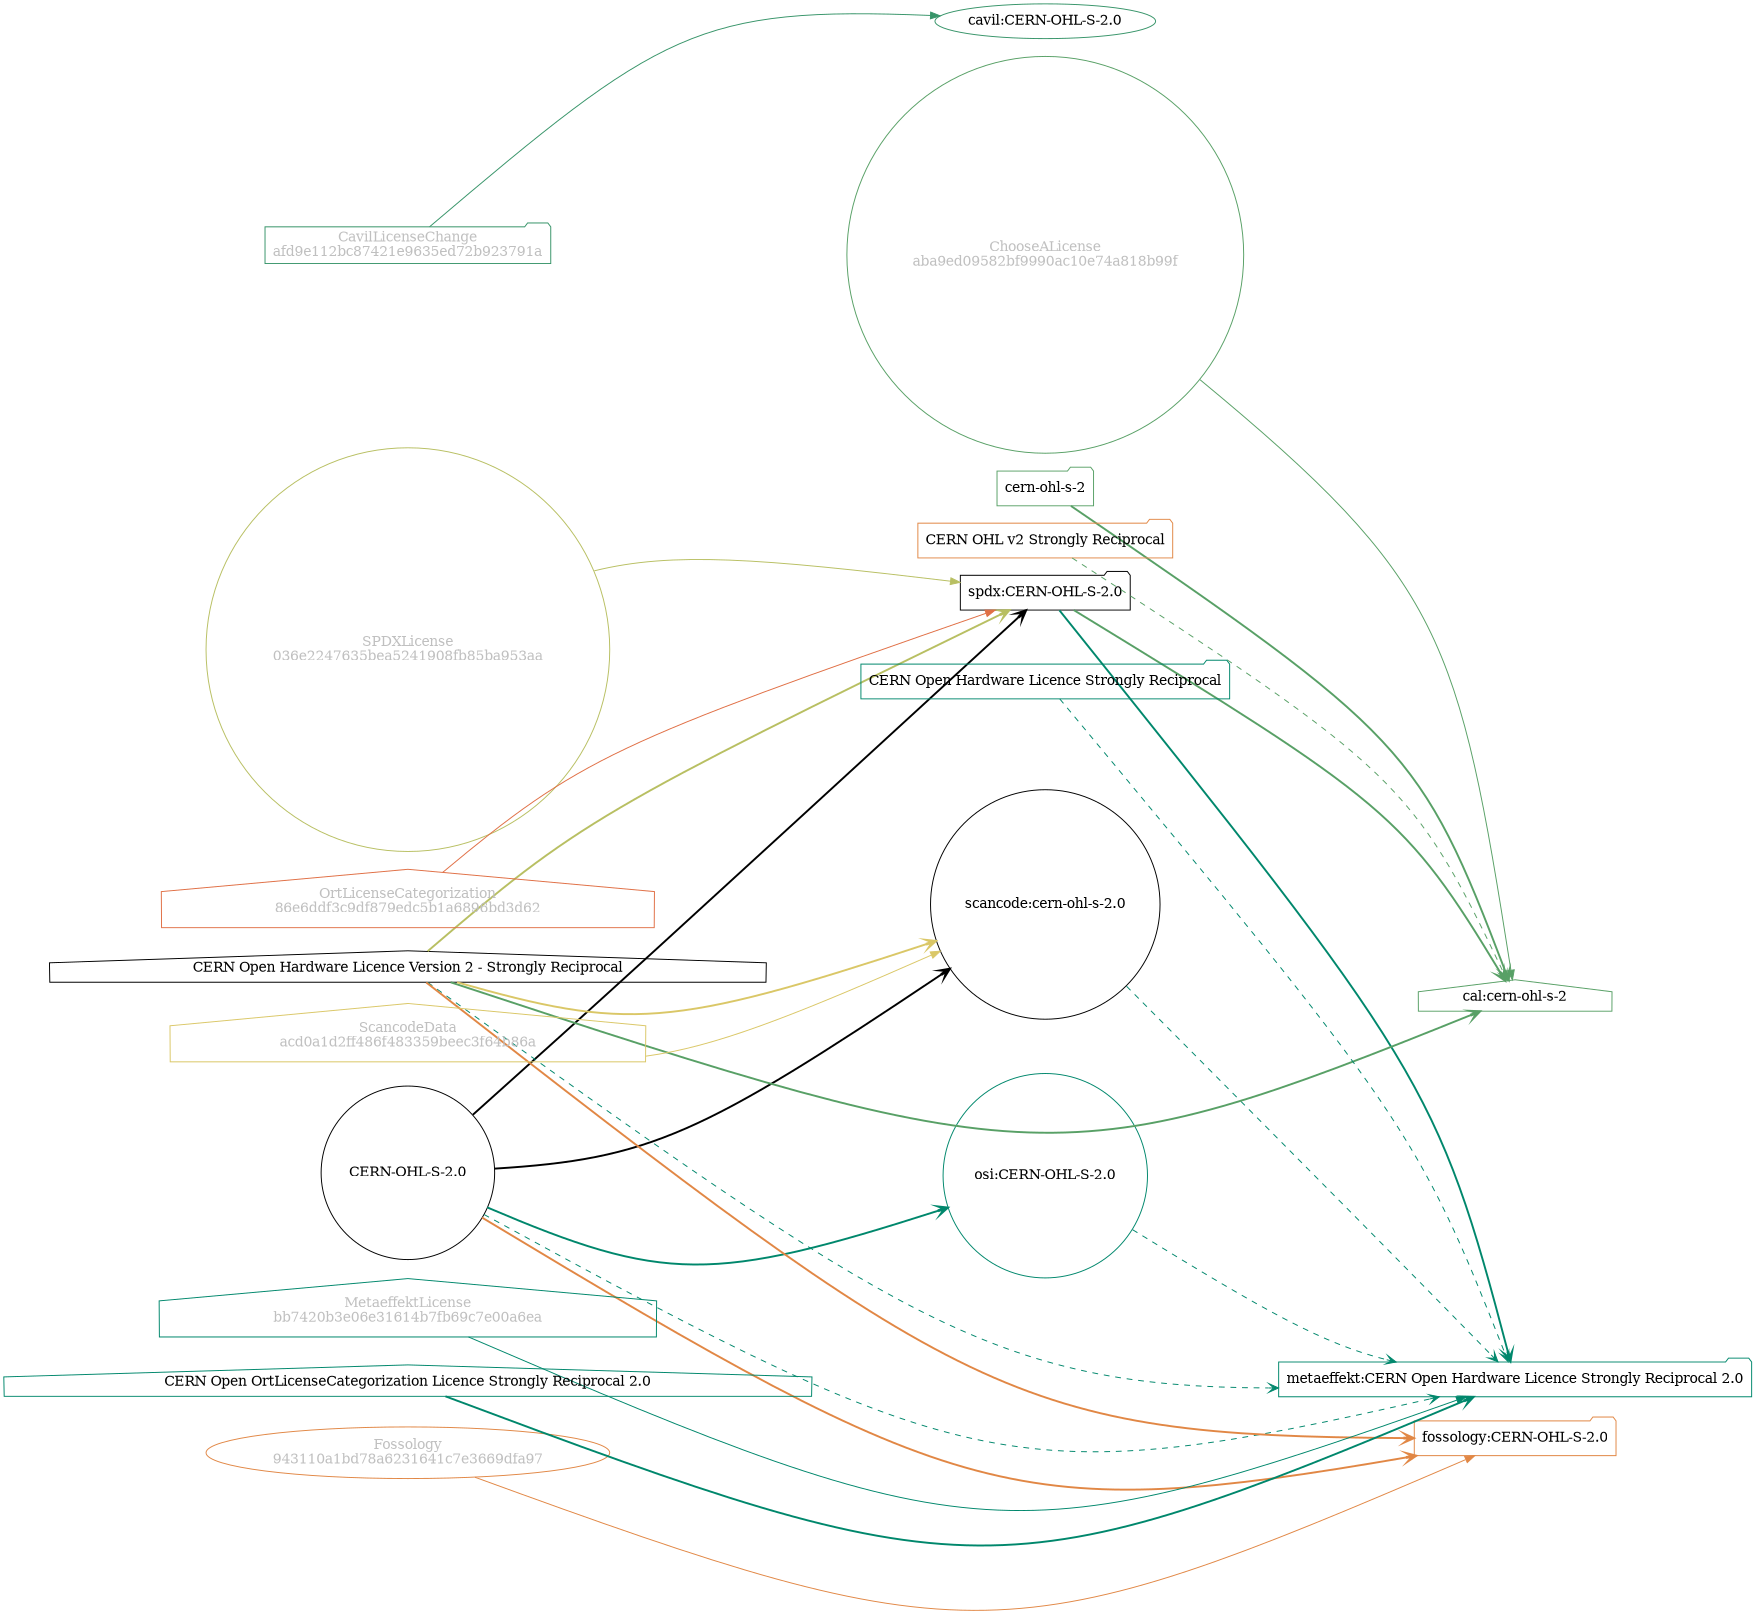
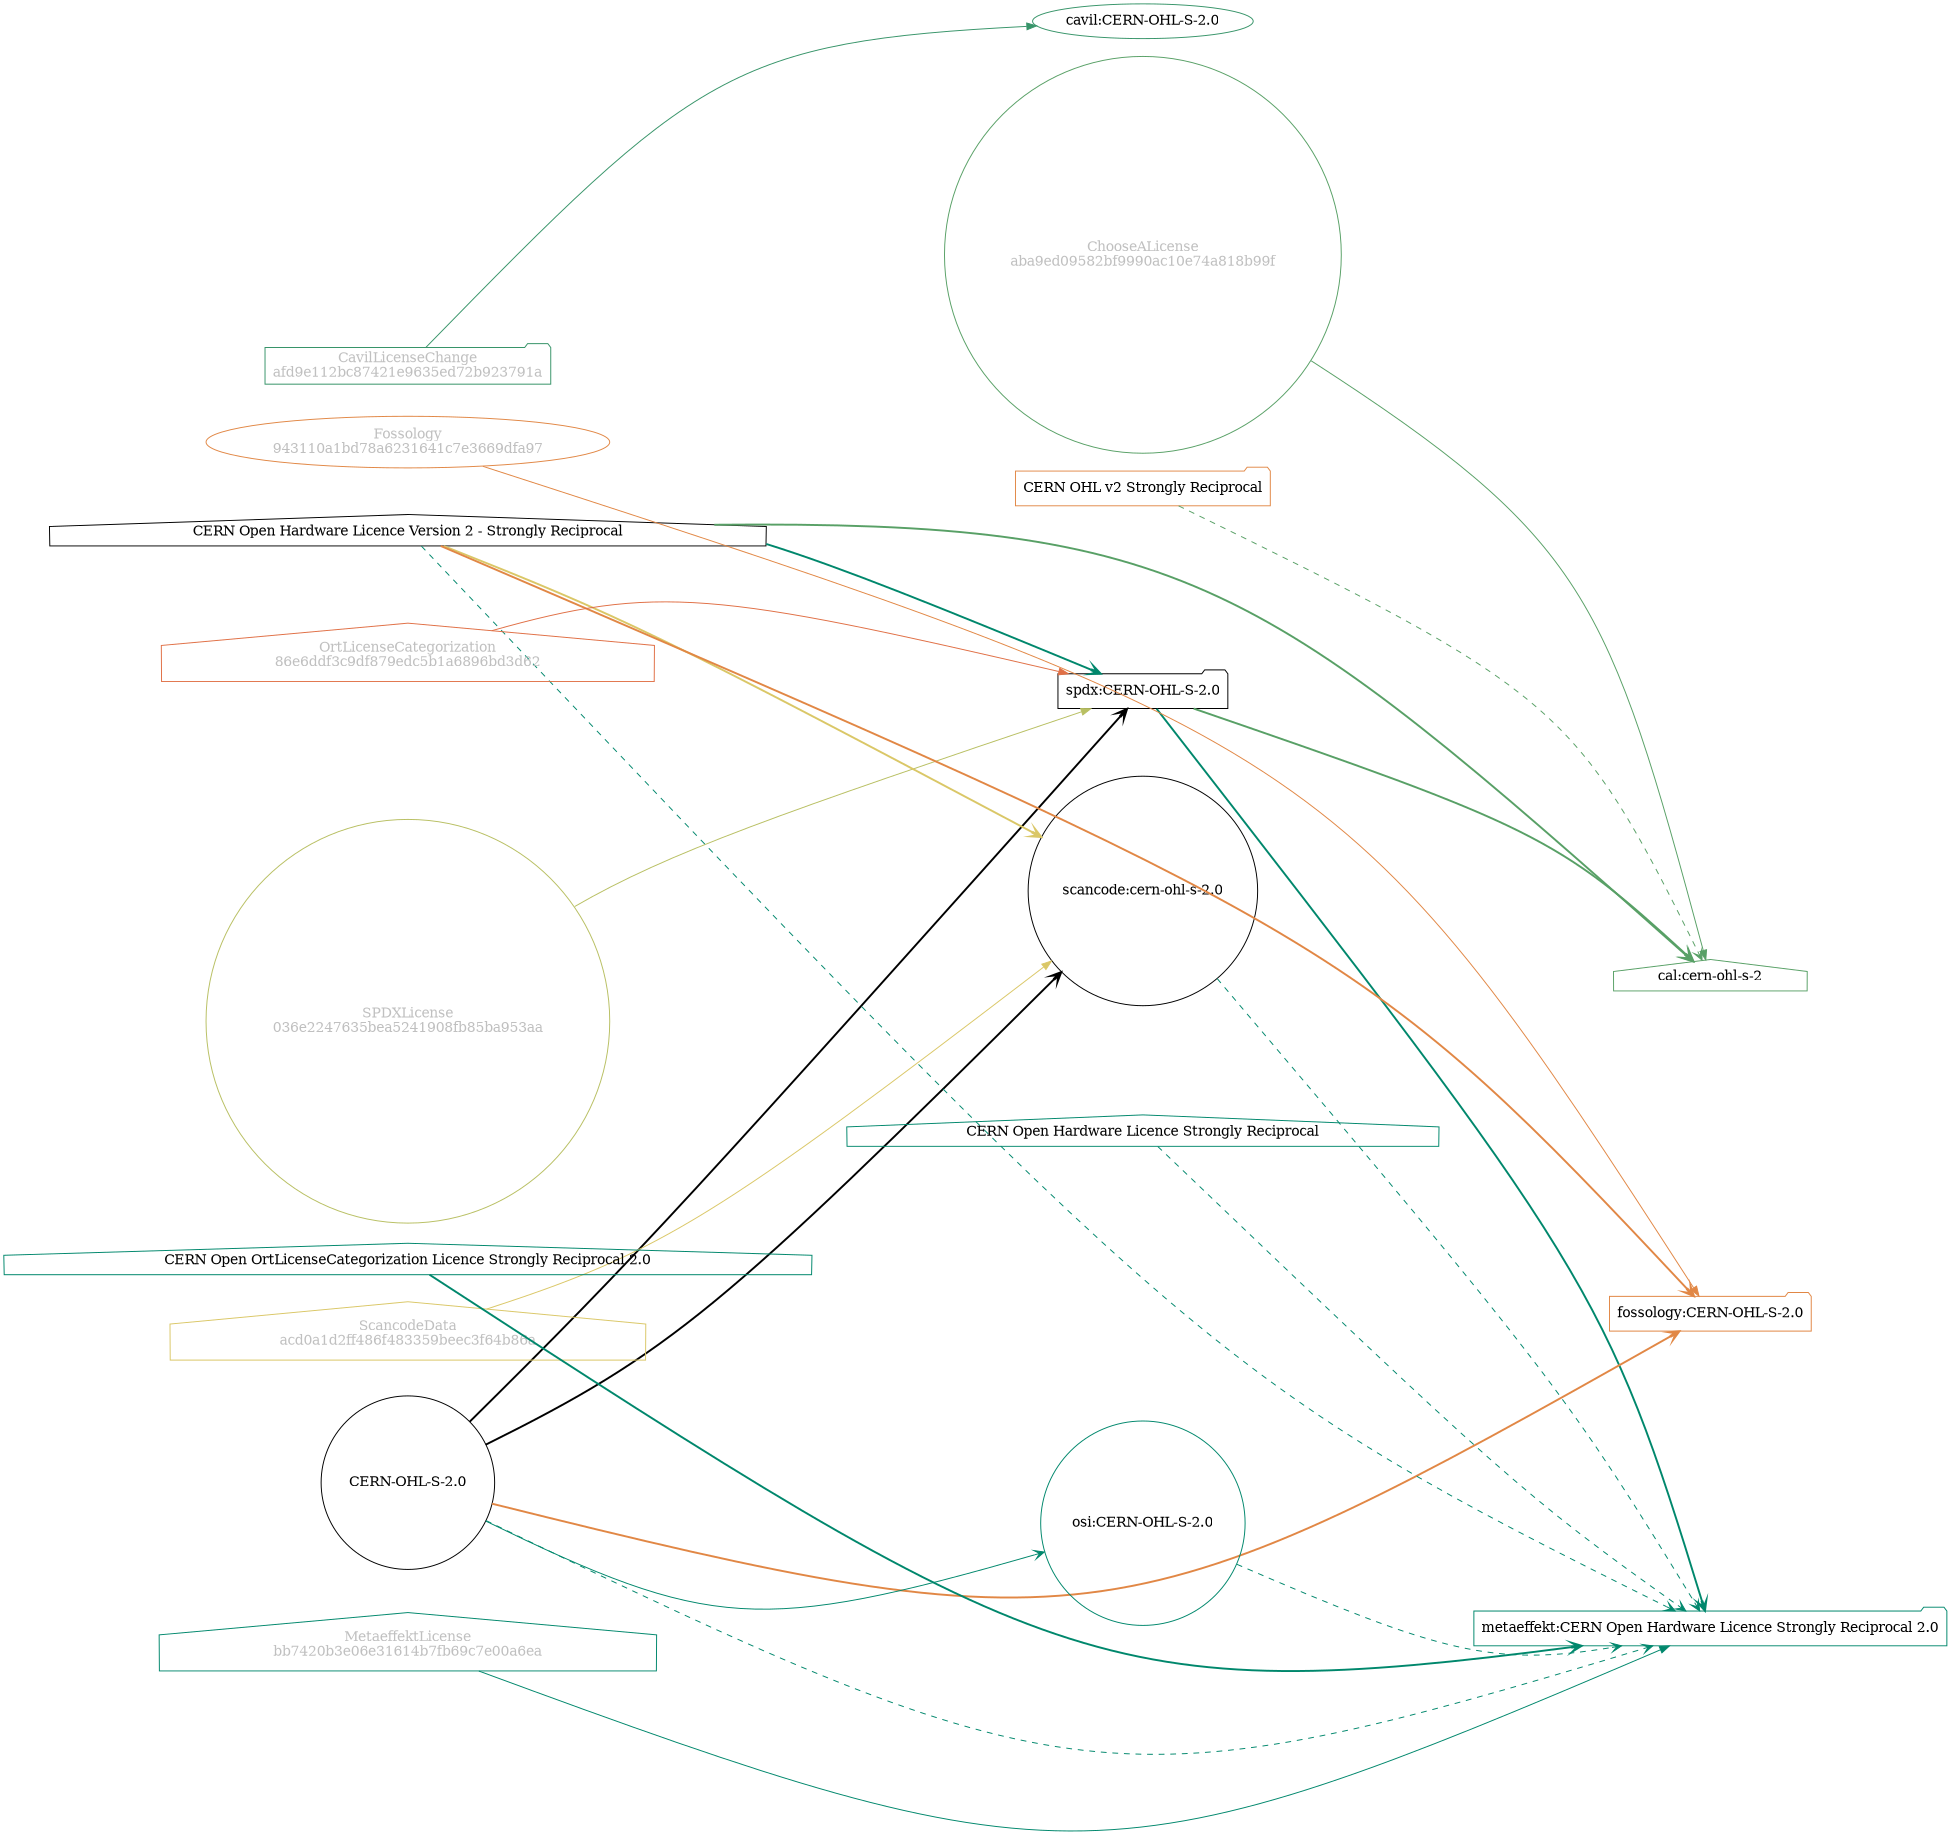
node "cern-ohl-s-2": removed
node "CERN Open Hardware Licence Strongly Reciprocal": shape folder -> house
edge "CERN Open Hardware Licence Version 2 - Strongly Reciprocal" -> "spdx:CERN-OHL-S-2.0": color #b8bf62 -> #00876c
edge "CERN-OHL-S-2.0" -> "osi:CERN-OHL-S-2.0": style bold -> solid
